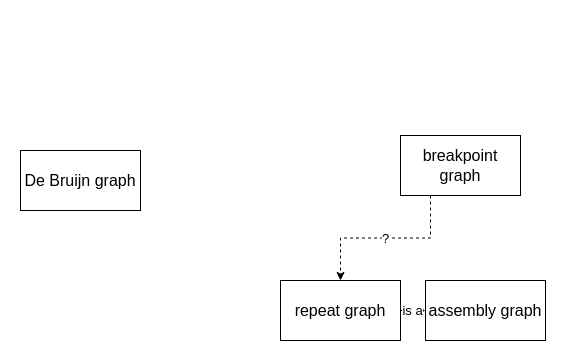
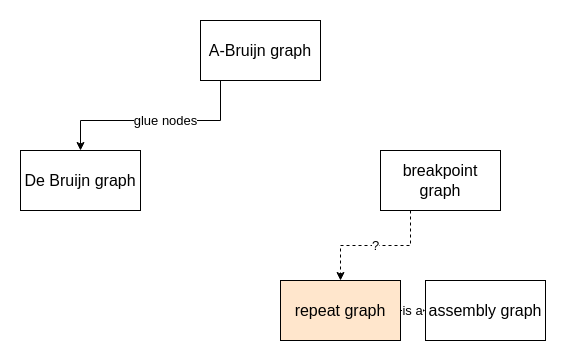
node "A-Bruijn graph": added
edge "A-Bruijn graph" -> "De Bruijn graph": added, label "glue nodes"
node "breakpoint graph": moved (461, 166) -> (441, 181)
node "repeat graph": fillcolor #ffffff -> #ffe6cc
